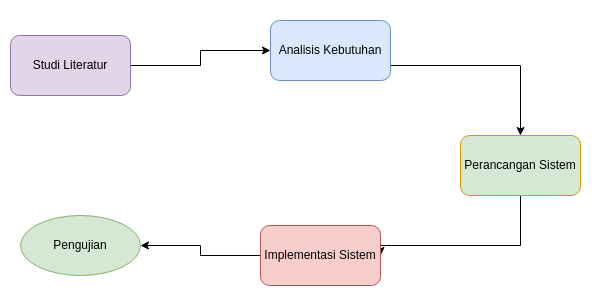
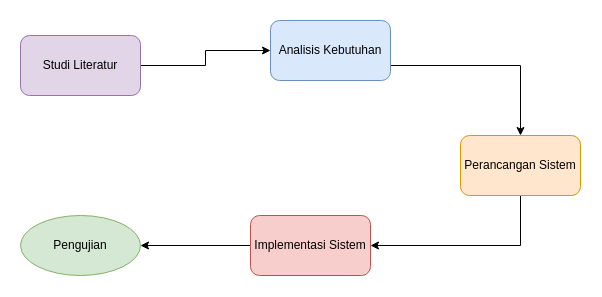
node "Studi Literatur": moved (71, 66) -> (81, 66)
node "Perancangan Sistem": fillcolor #d5e8d4 -> #ffe6cc
node "Implementasi Sistem": moved (321, 256) -> (311, 246)
